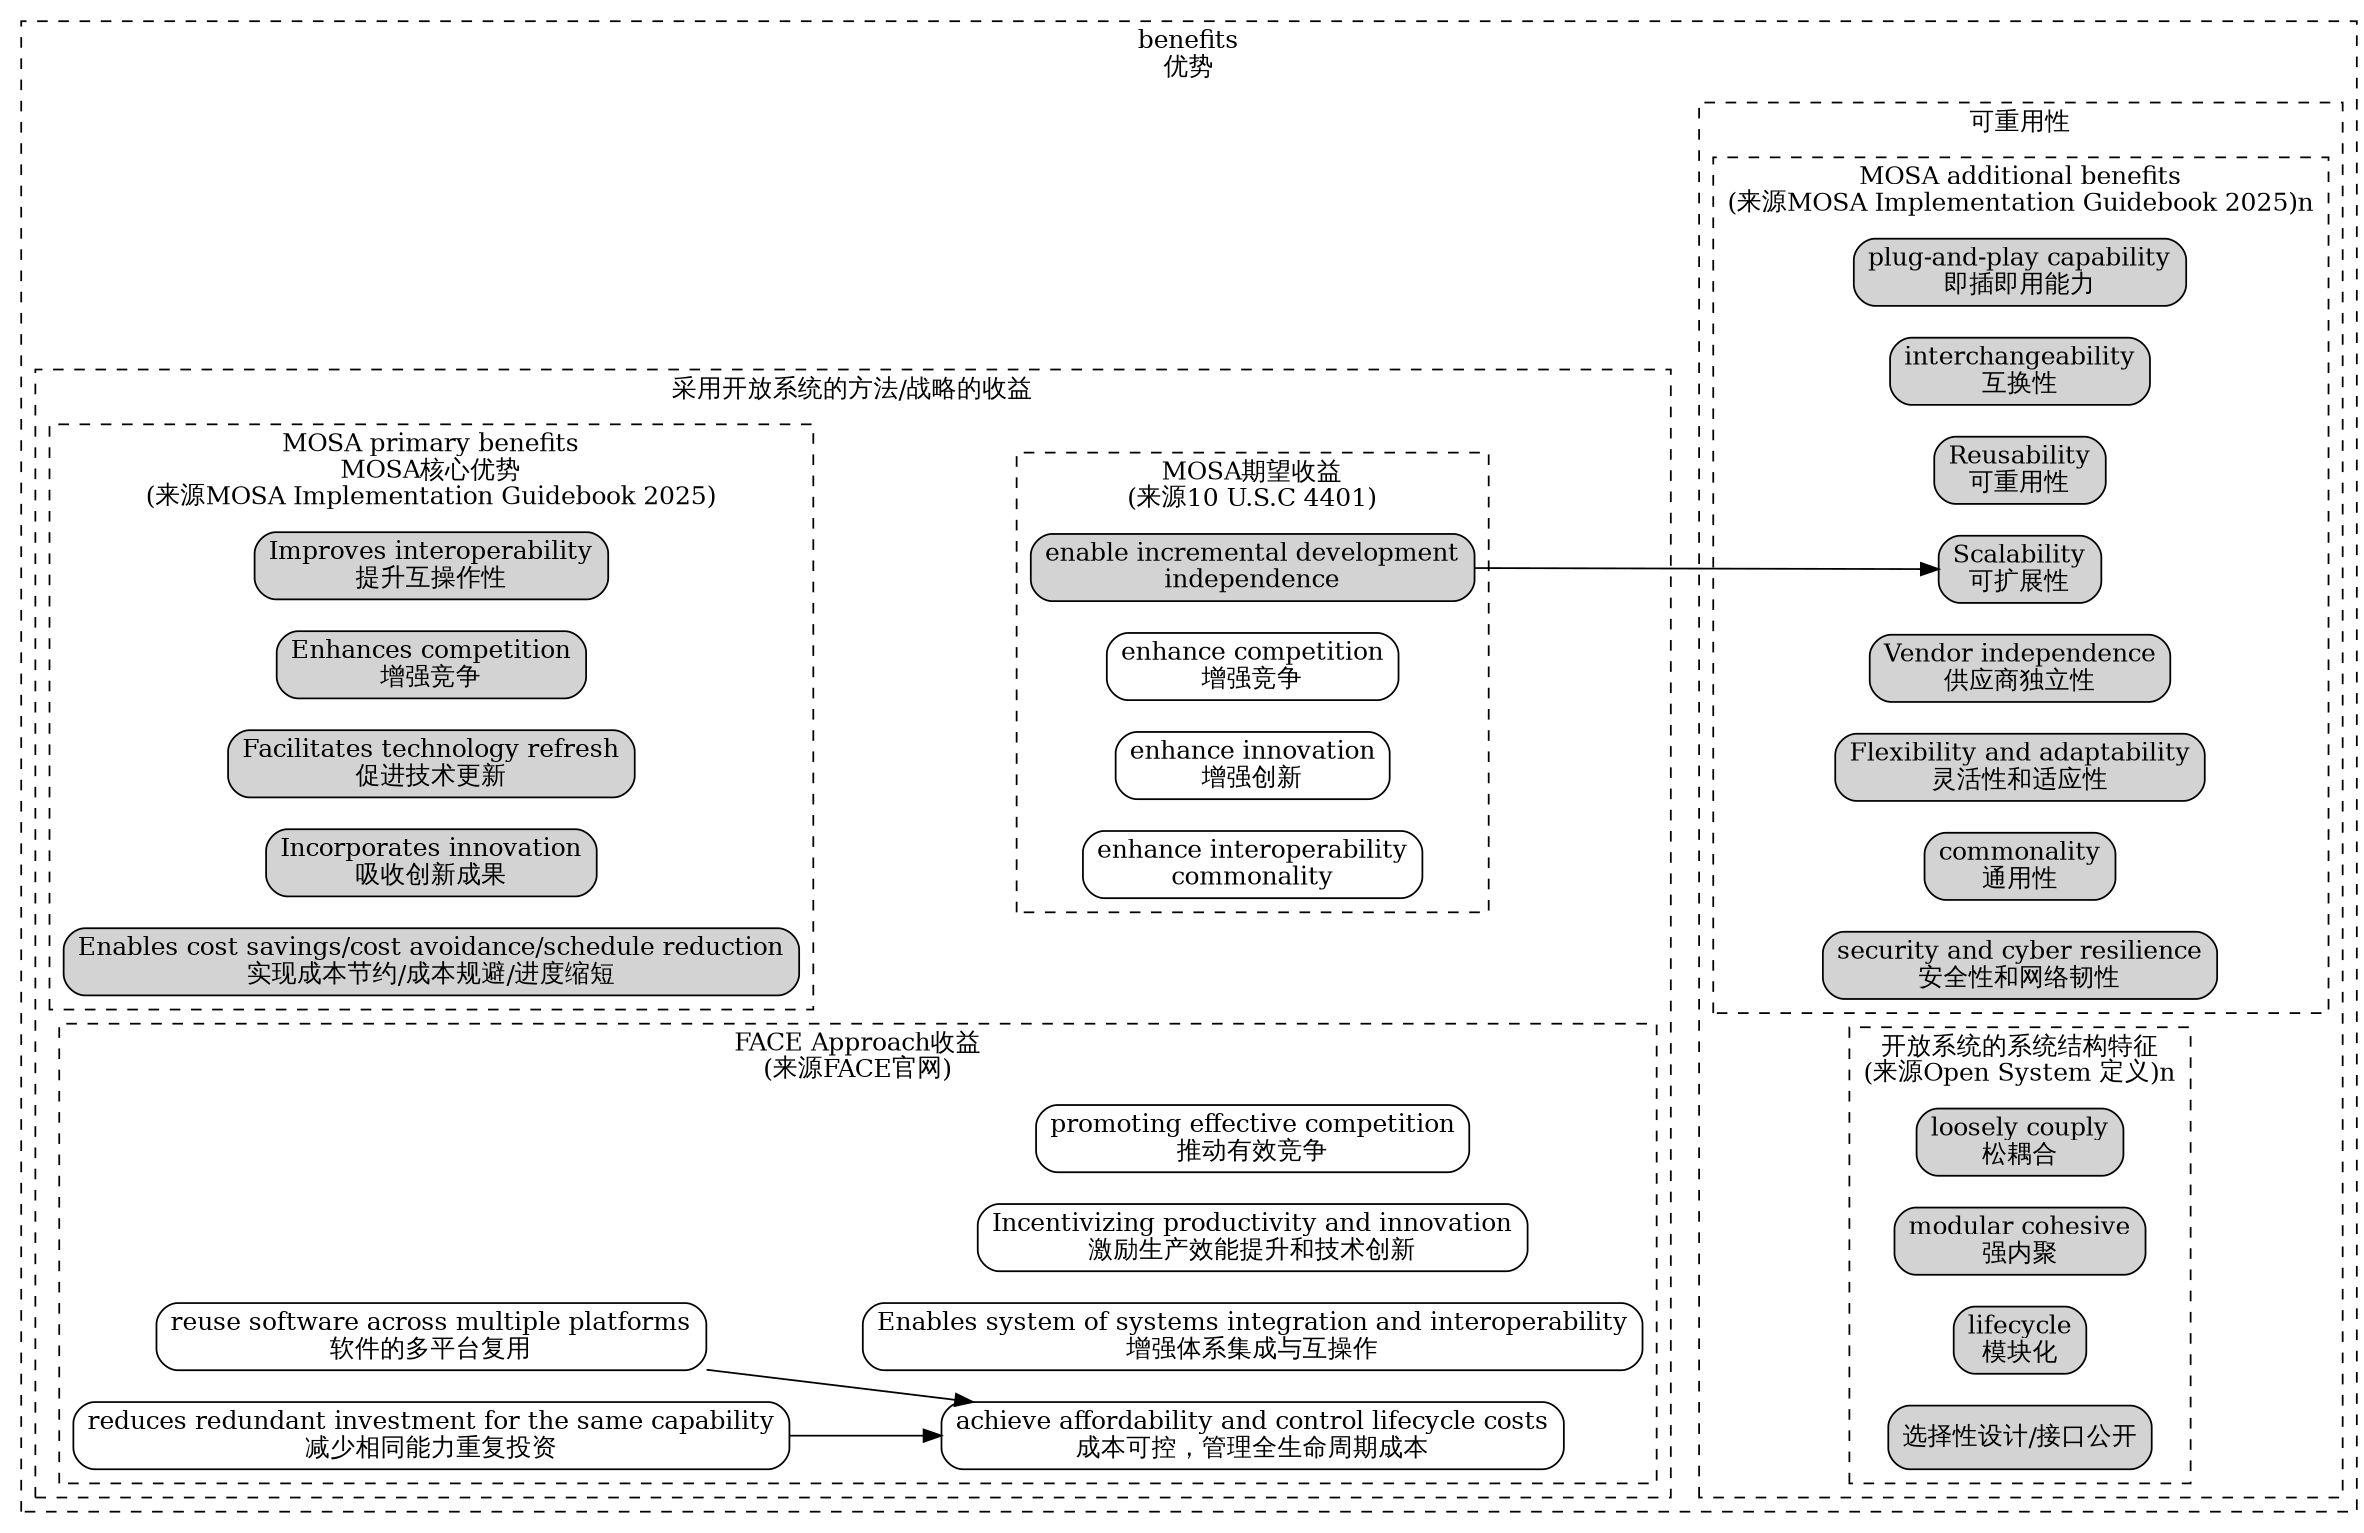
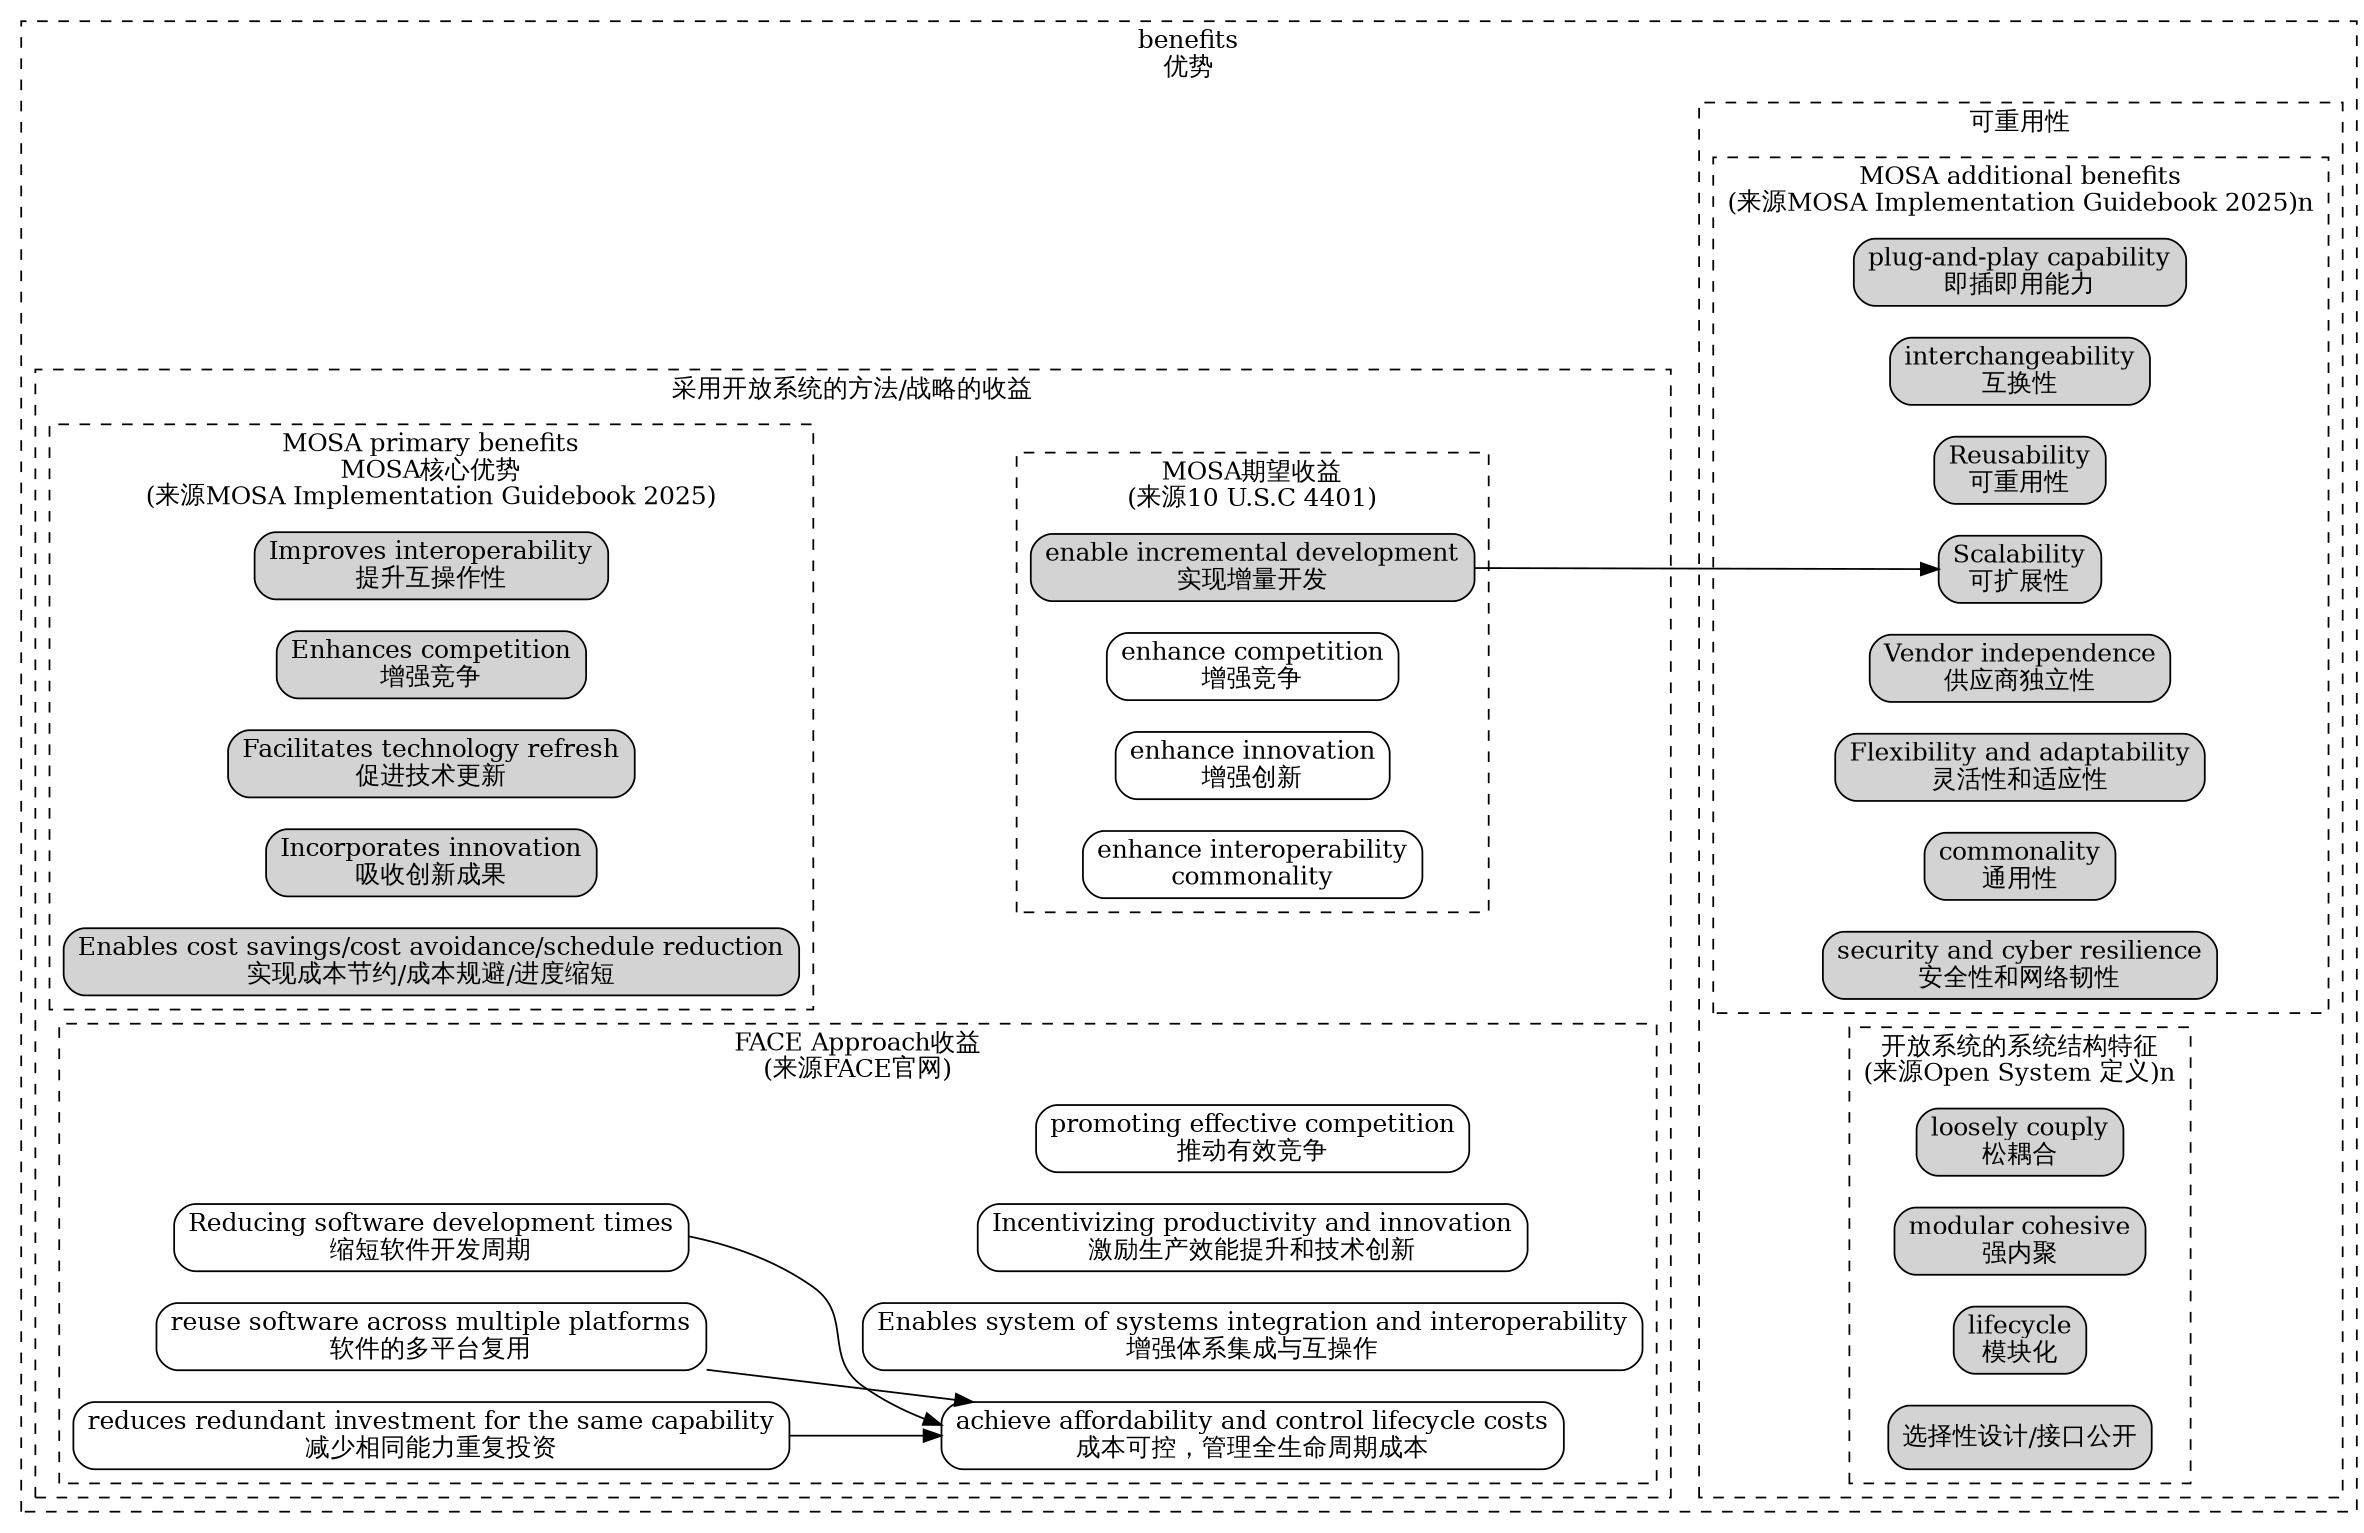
node "enable incremental development independence": label "enable incremental development independence" -> "enable incremental development 实现增量开发"
node "Reducing software development times 缩短软件开发周期": added
